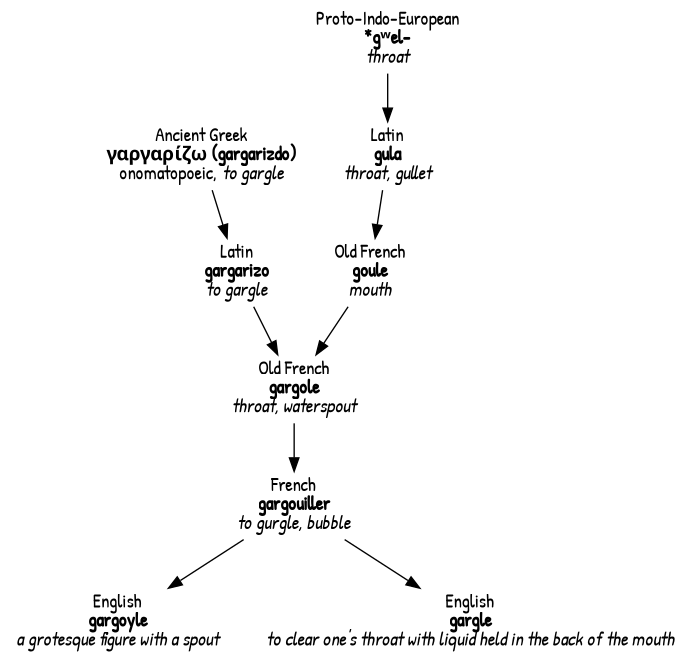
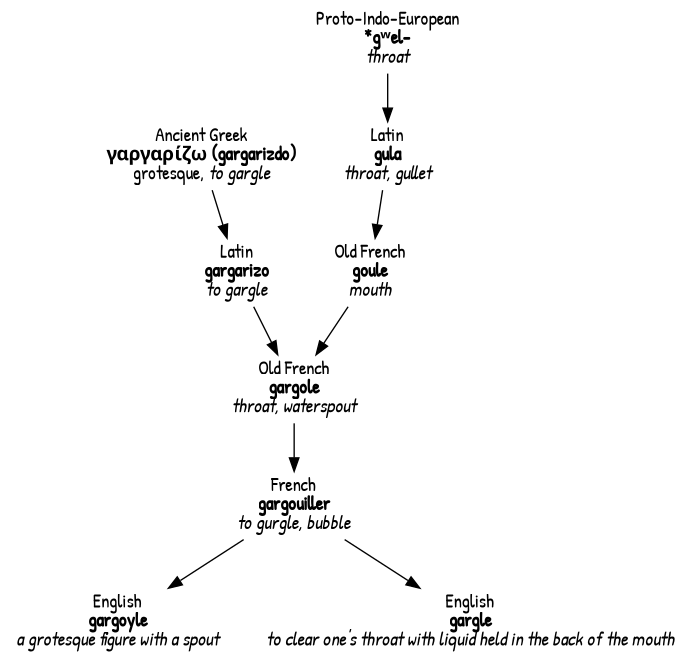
node "Ancient Greek": text "onomatopoeic," -> "grotesque,"
